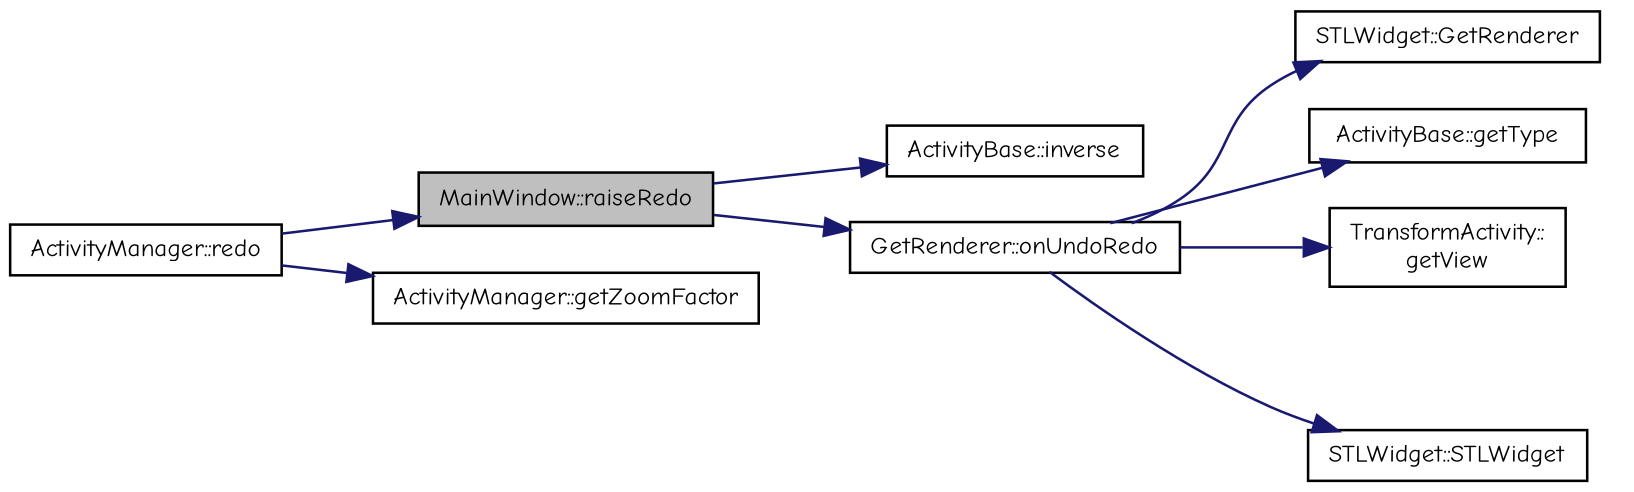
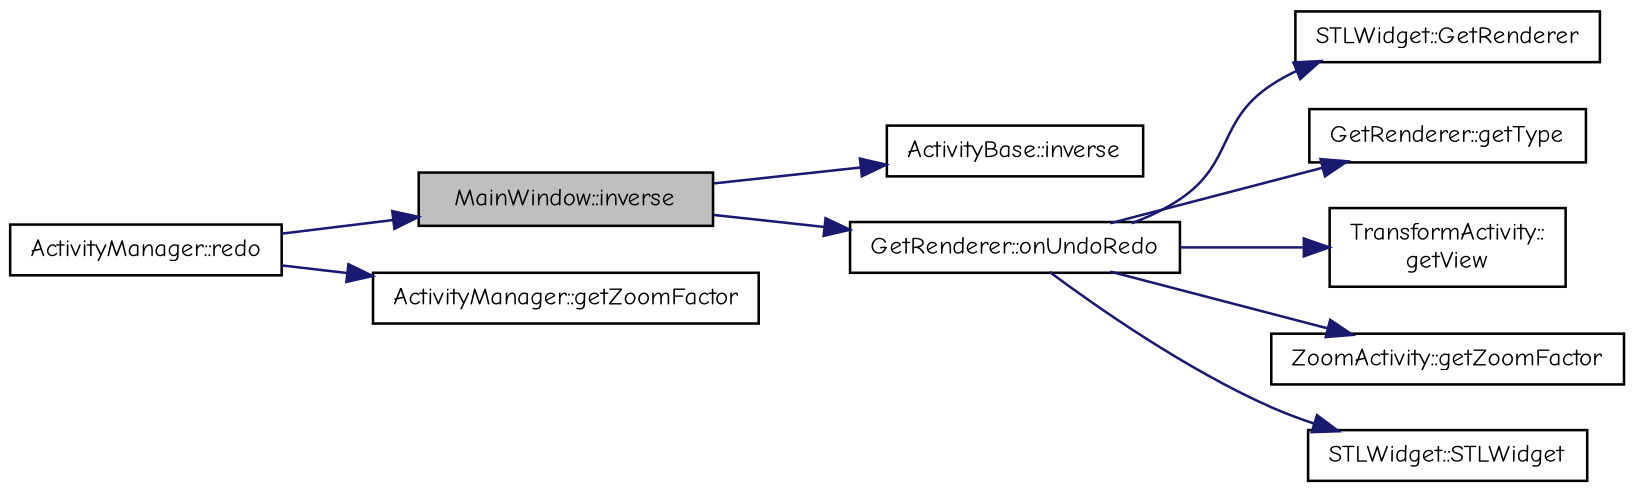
node "ActivityBase::getType": label "ActivityBase::getType" -> "GetRenderer::getType"
node "MainWindow::raiseRedo": label "MainWindow::raiseRedo" -> "MainWindow::inverse"
node "ZoomActivity::getZoomFactor": added
